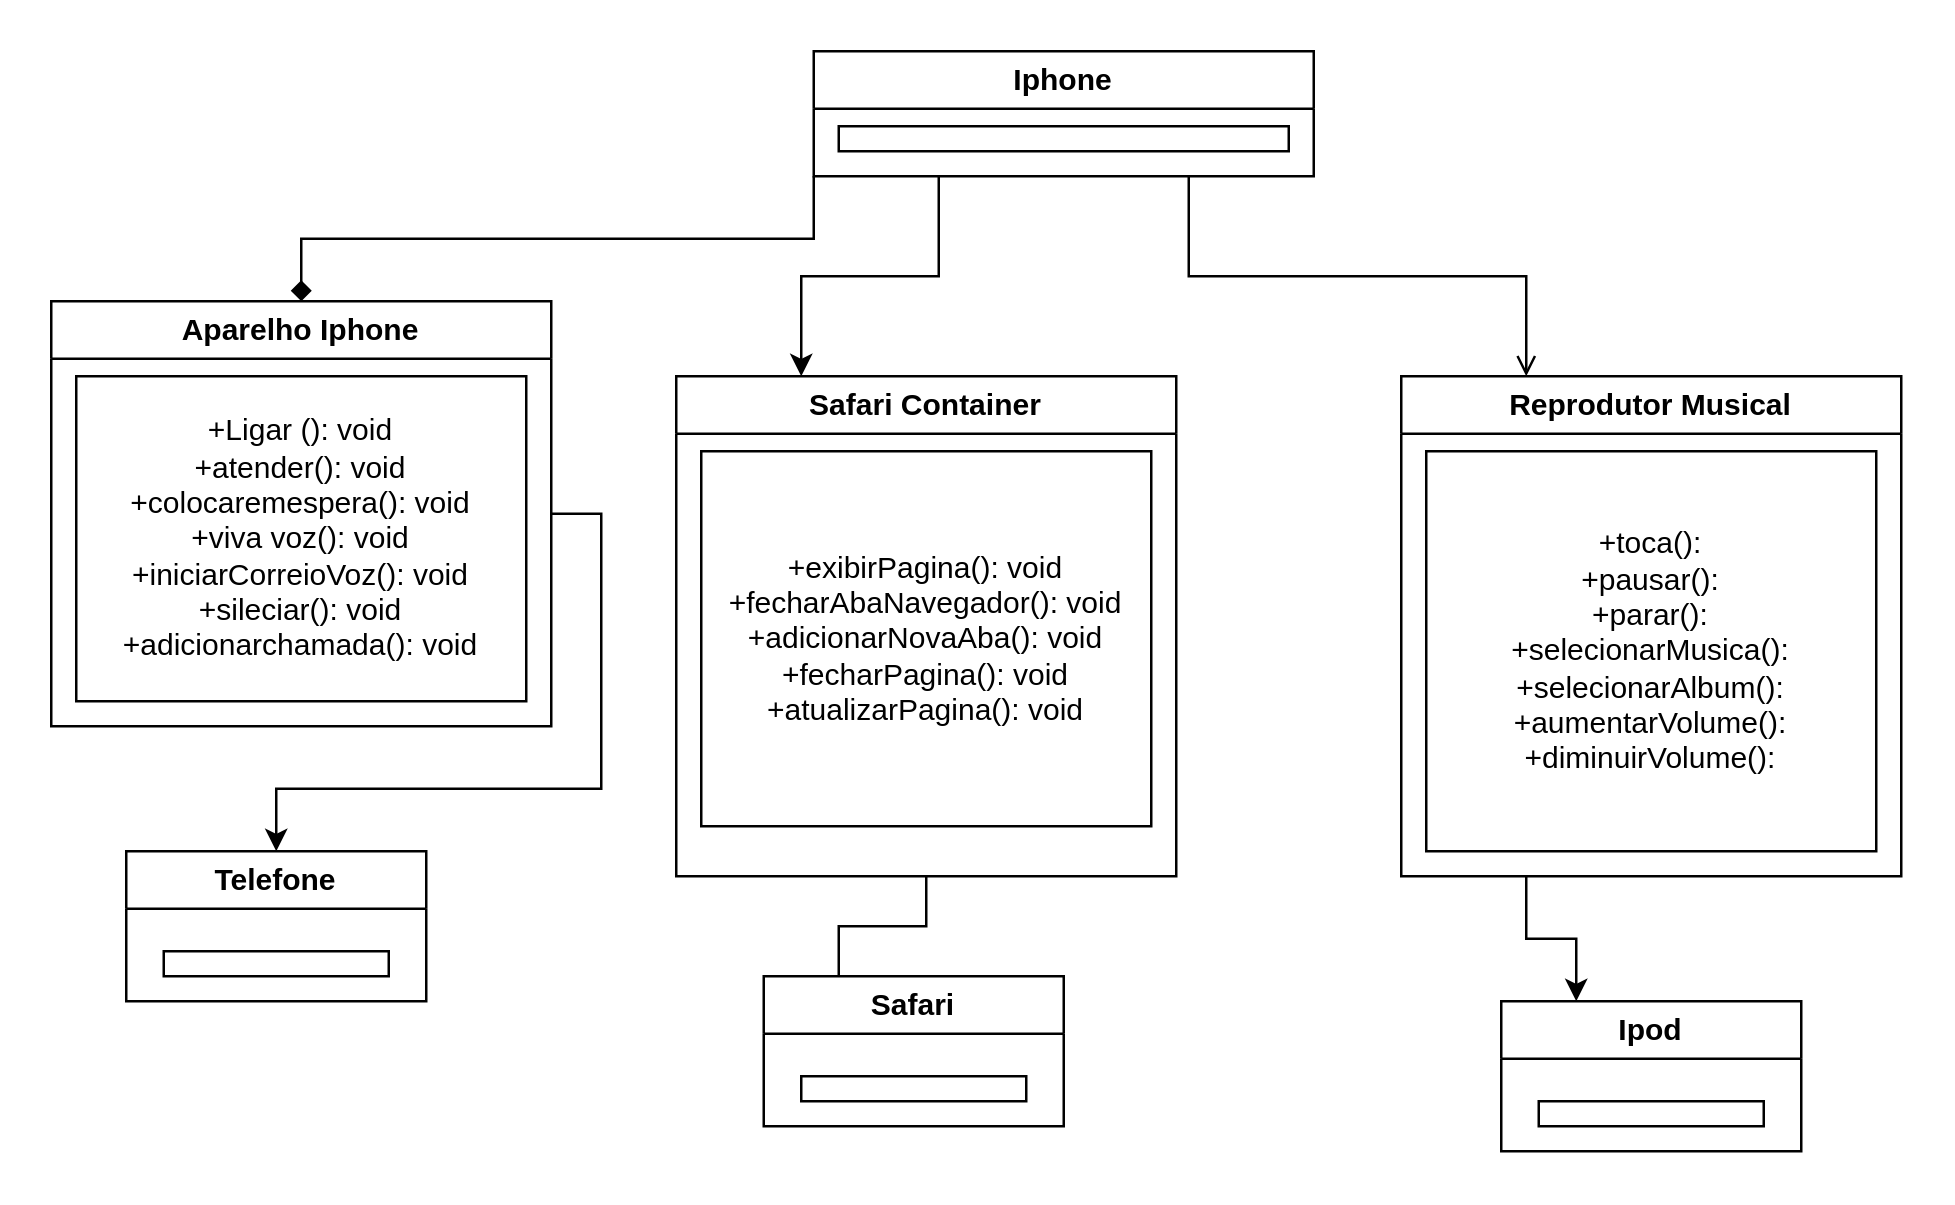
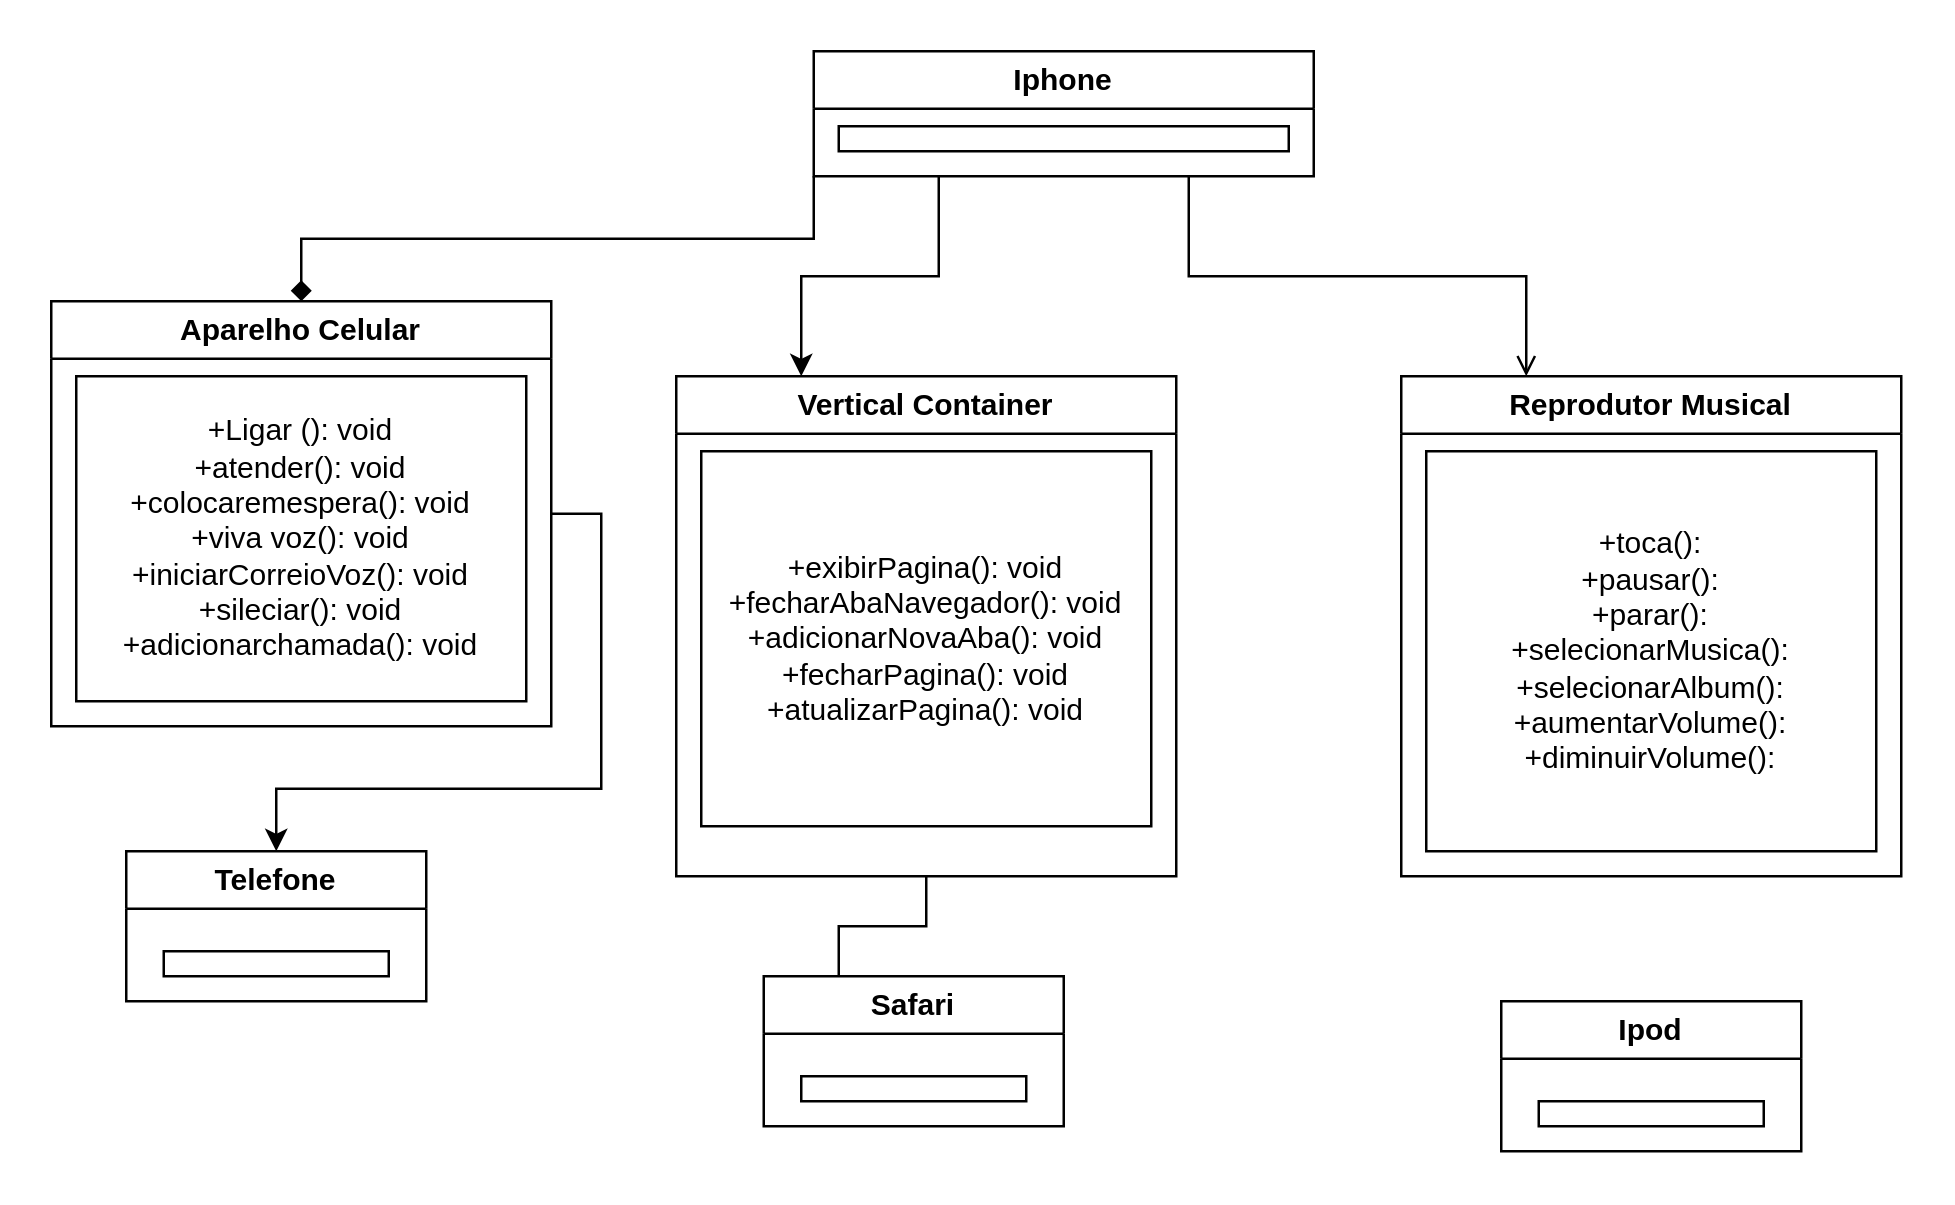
node "Aparelho Iphone": label "Aparelho Iphone" -> "Aparelho Celular"
node "Safari Container": label "Safari Container" -> "Vertical Container"
edge "Reprodutor Musical" -> "Ipod": removed
